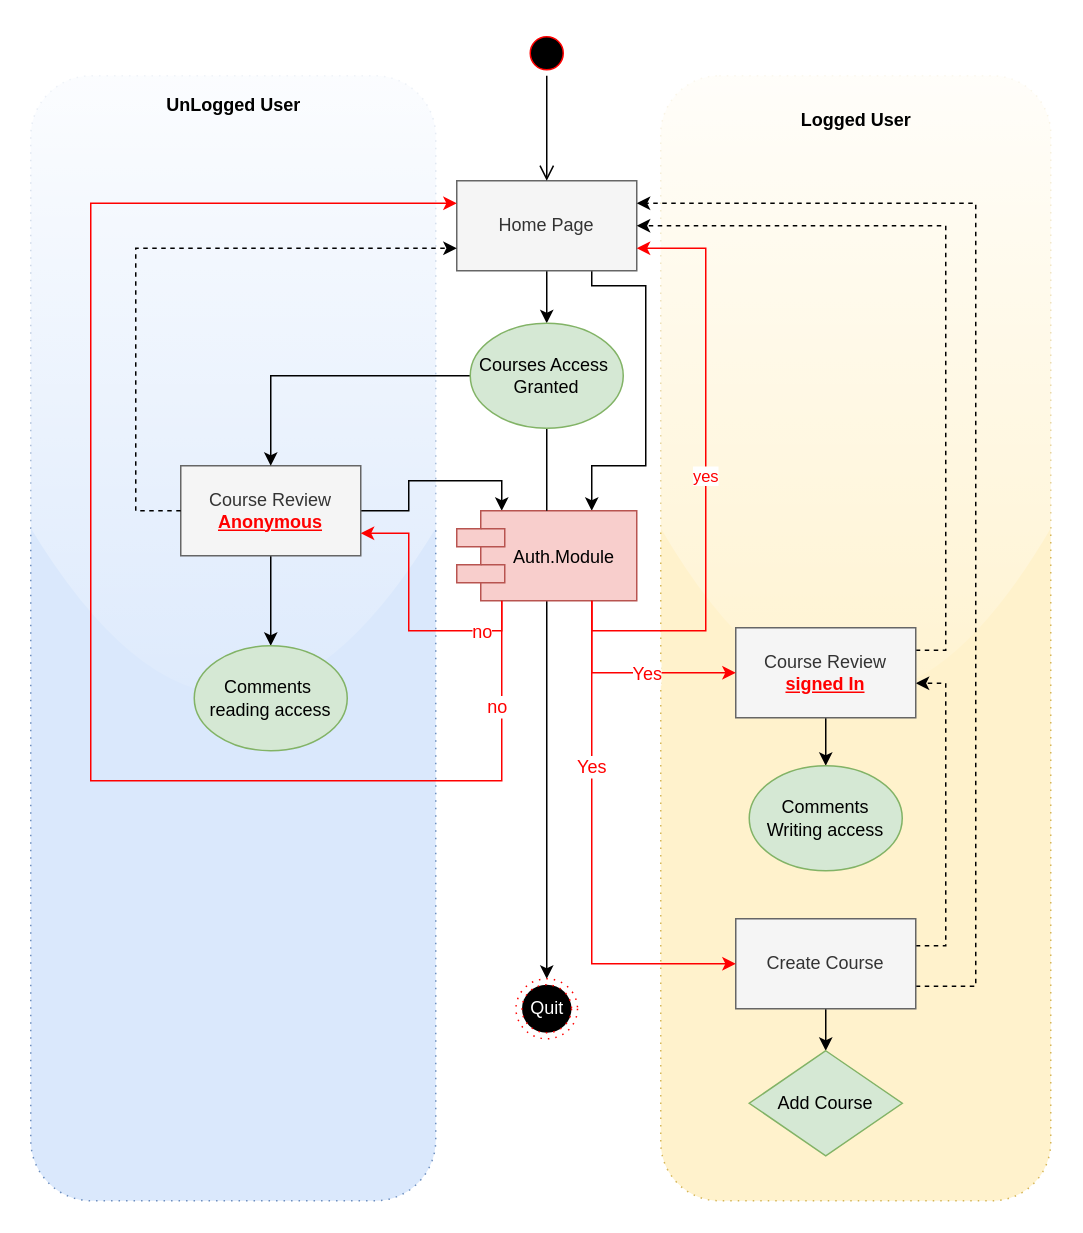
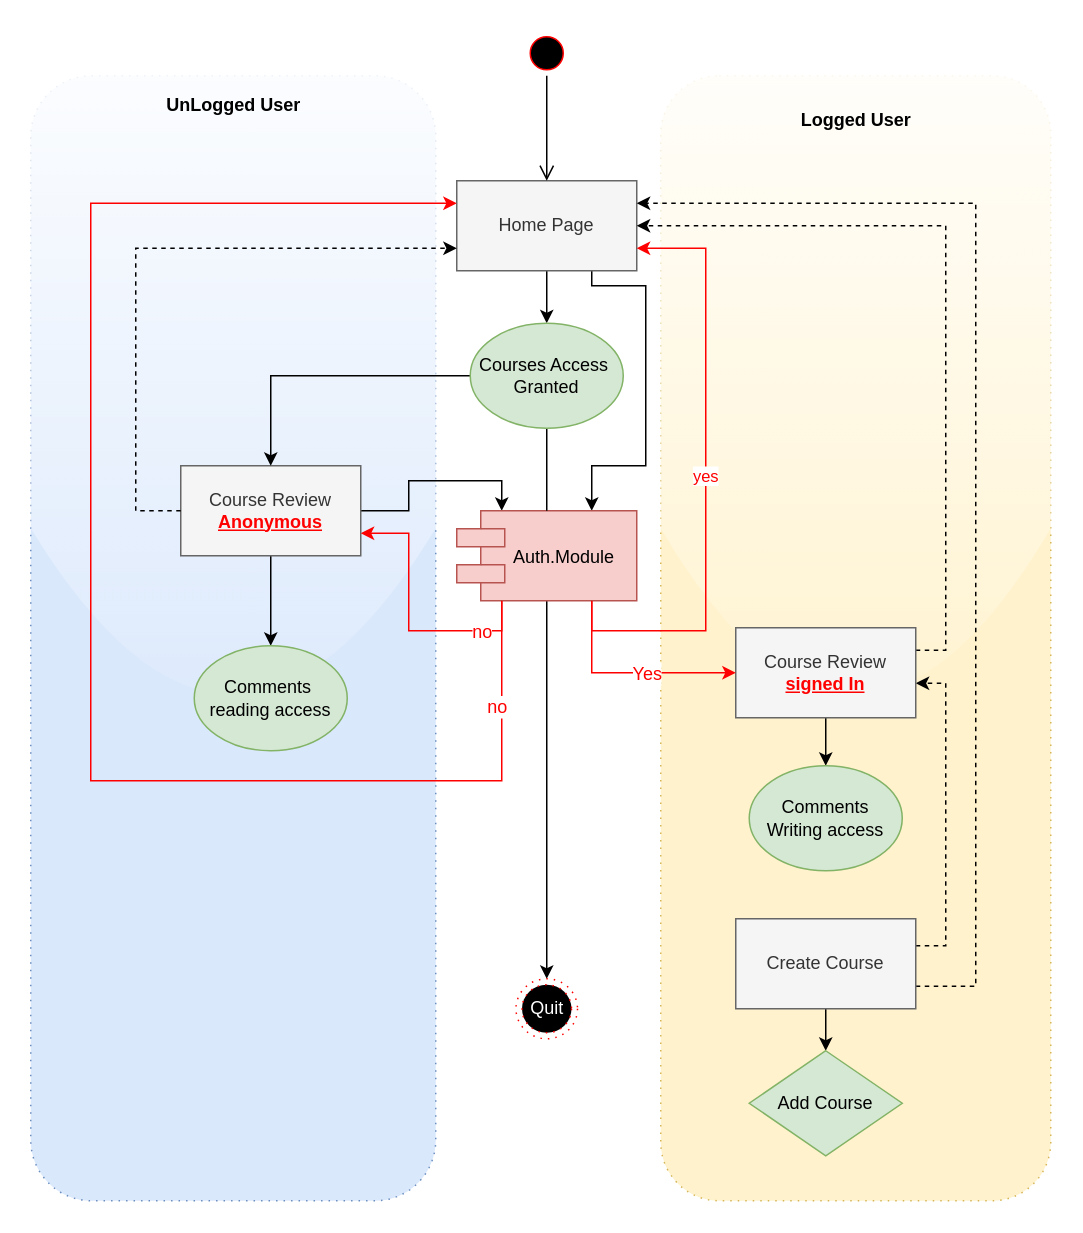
edge "Auth.Module" -> "Create Course": removed, label "Yes"
